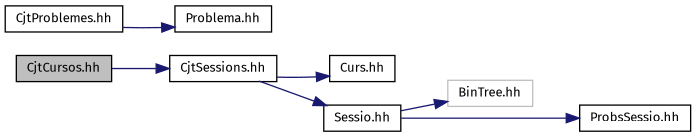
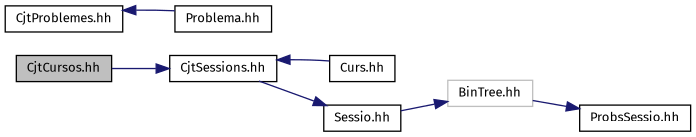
edge "CjtProblemes.hh" -> "Problema.hh": reversed
edge "CjtSessions.hh" -> "Curs.hh": reversed
edge "Sessio.hh" -> "ProbsSessio.hh": now "BinTree.hh" -> "ProbsSessio.hh"
